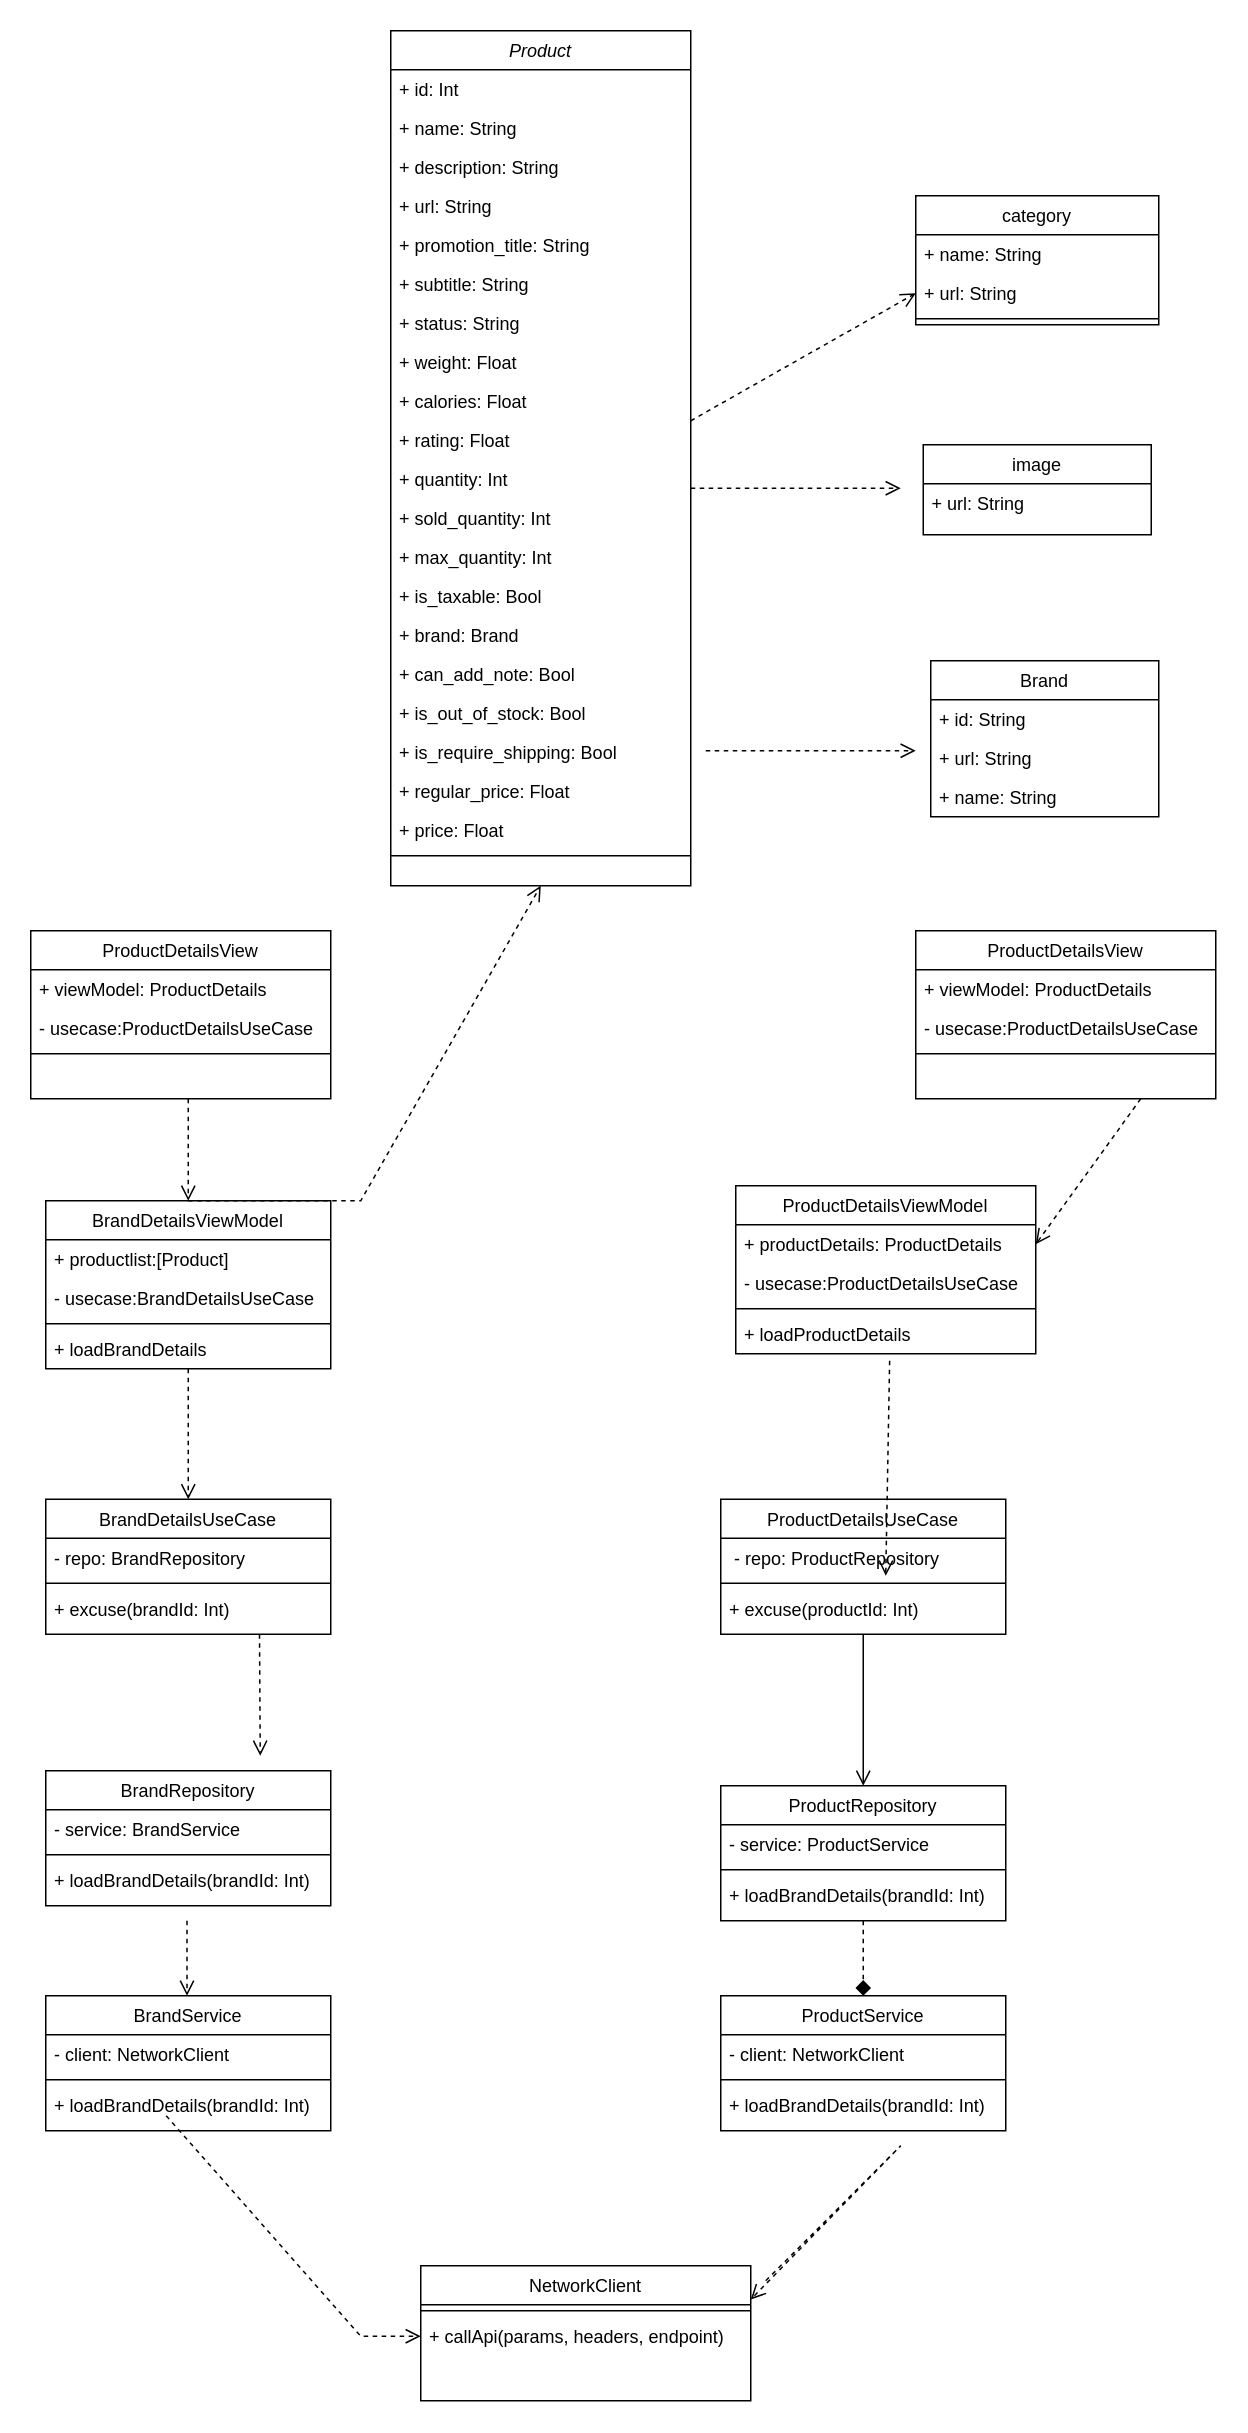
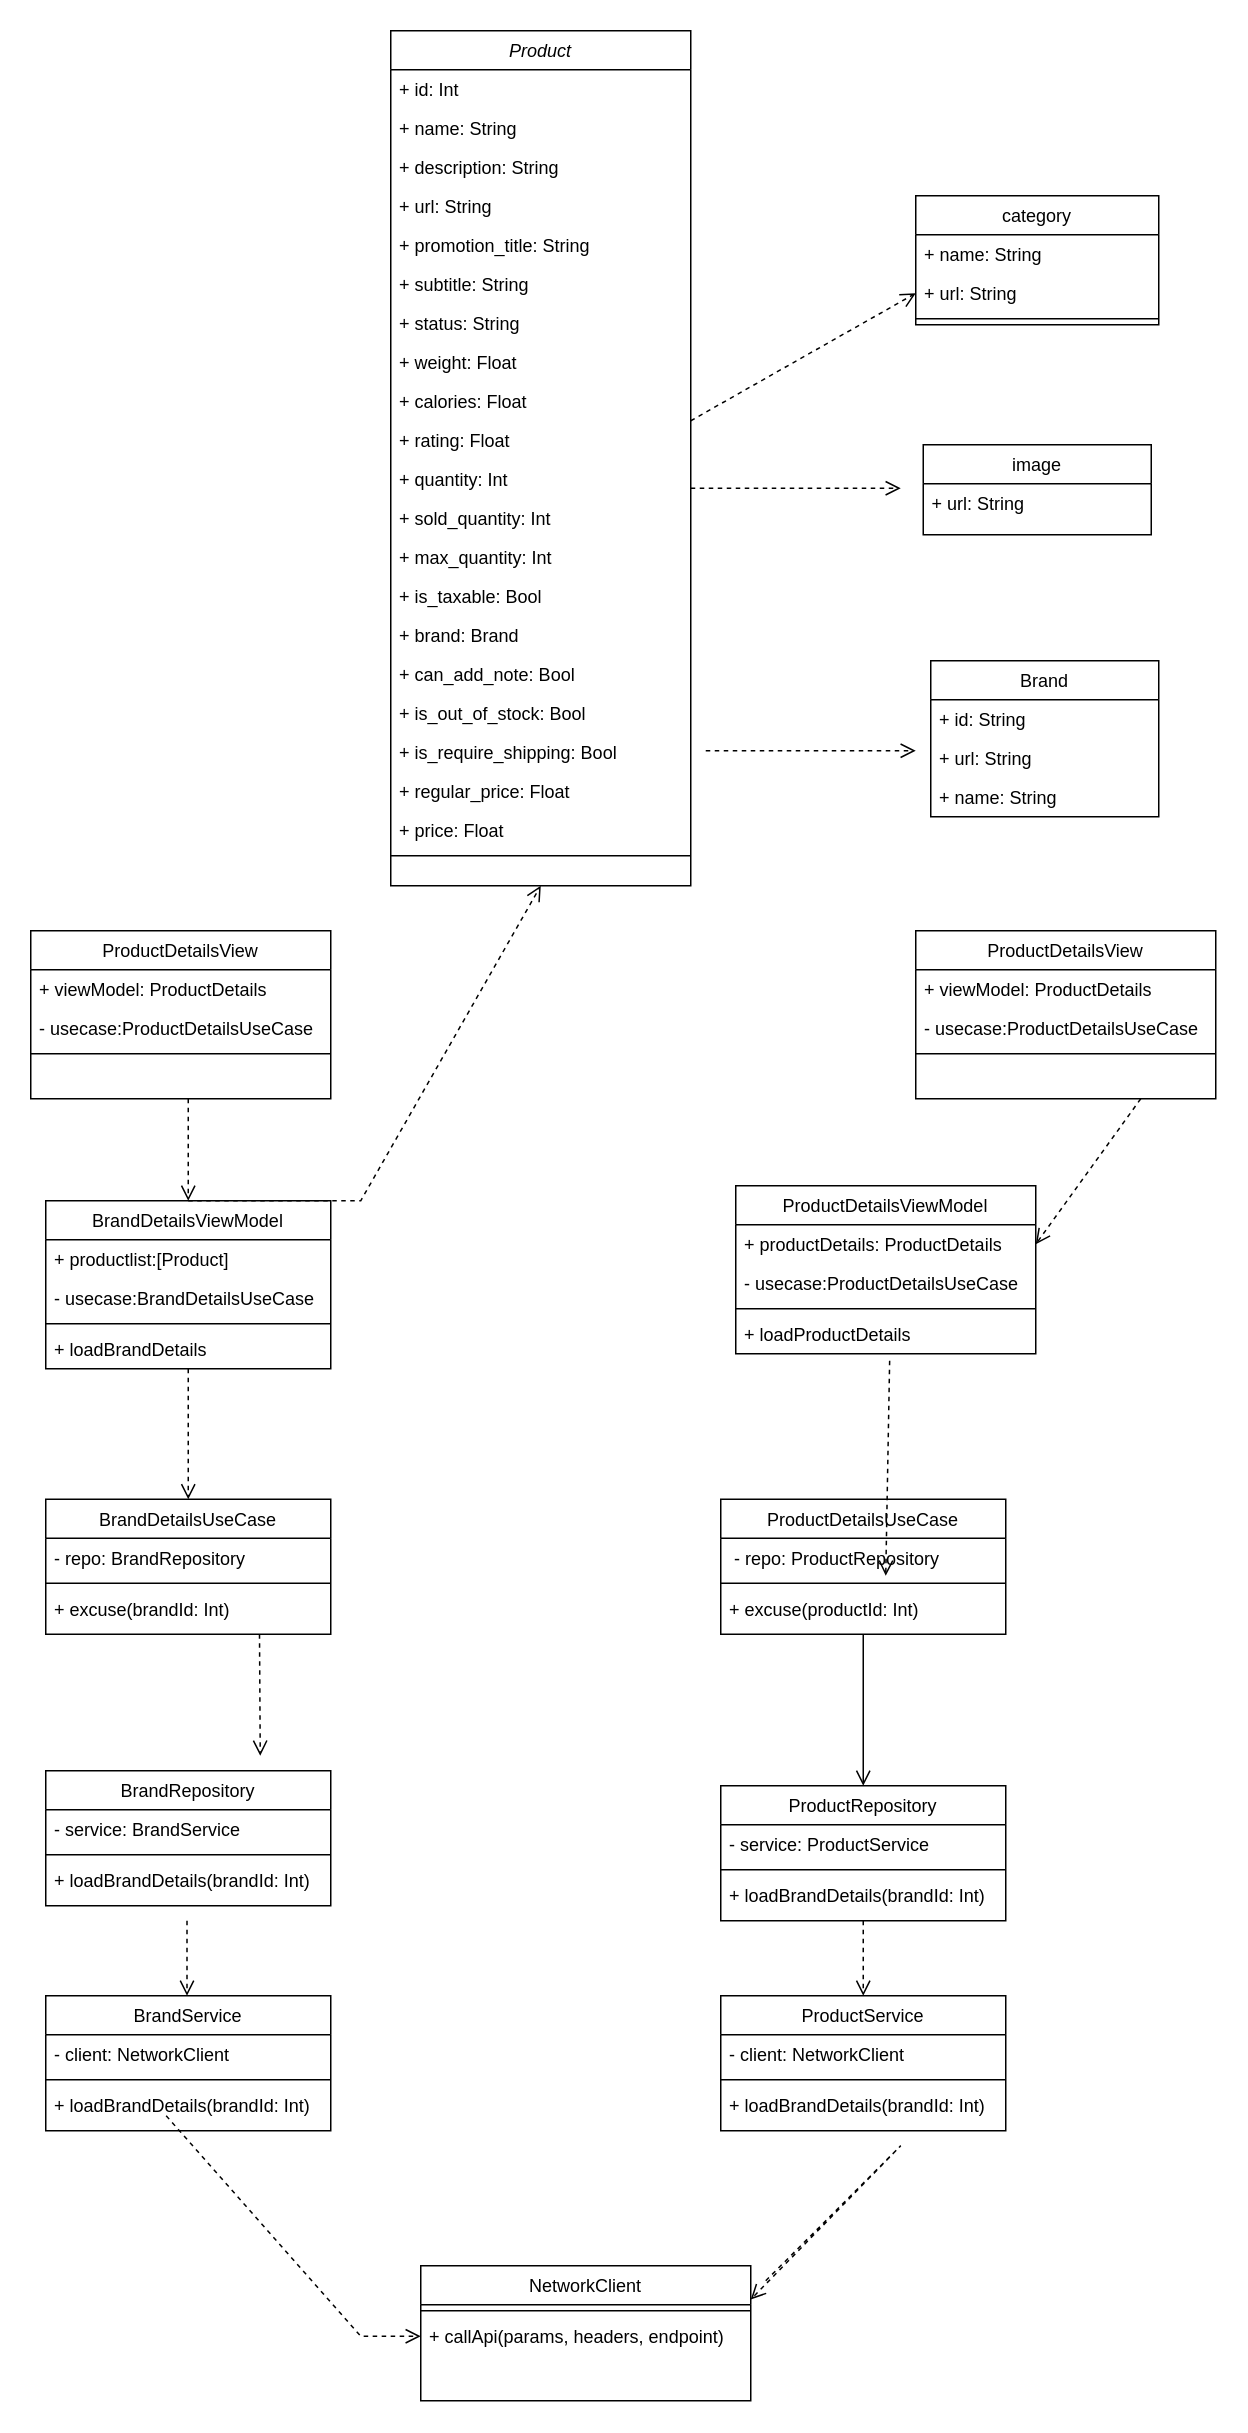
edge "ProductRepository" -> "ProductService": arrowhead diamond -> open
